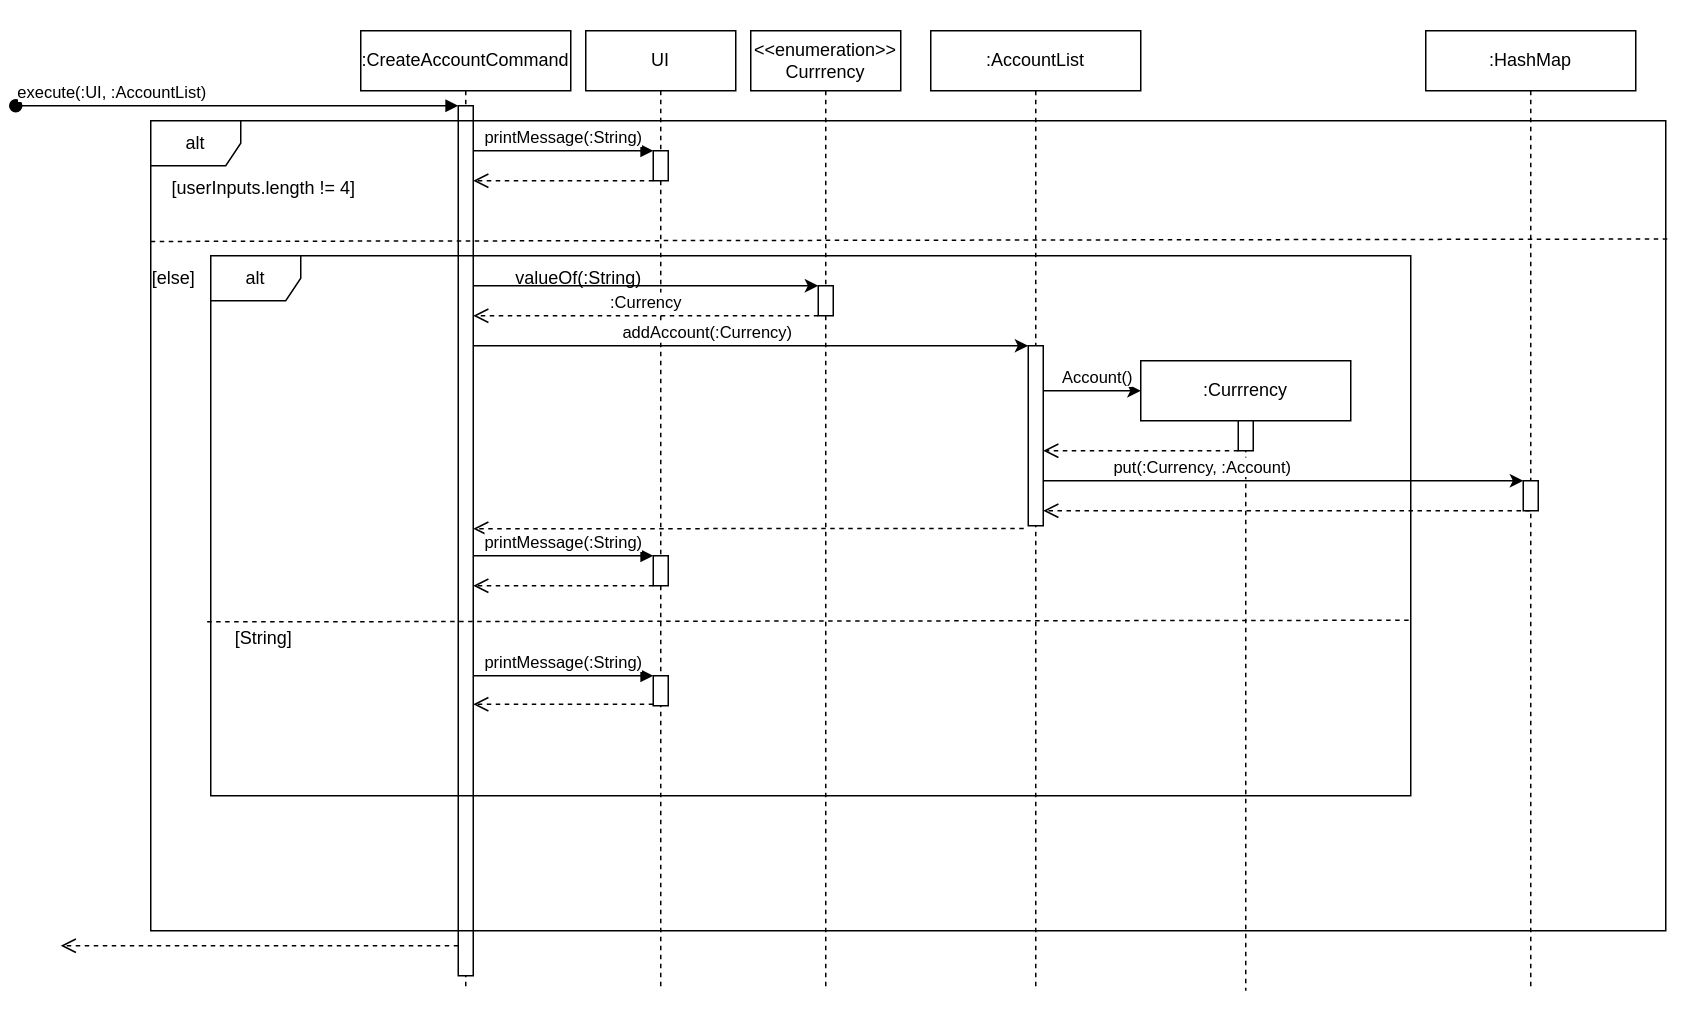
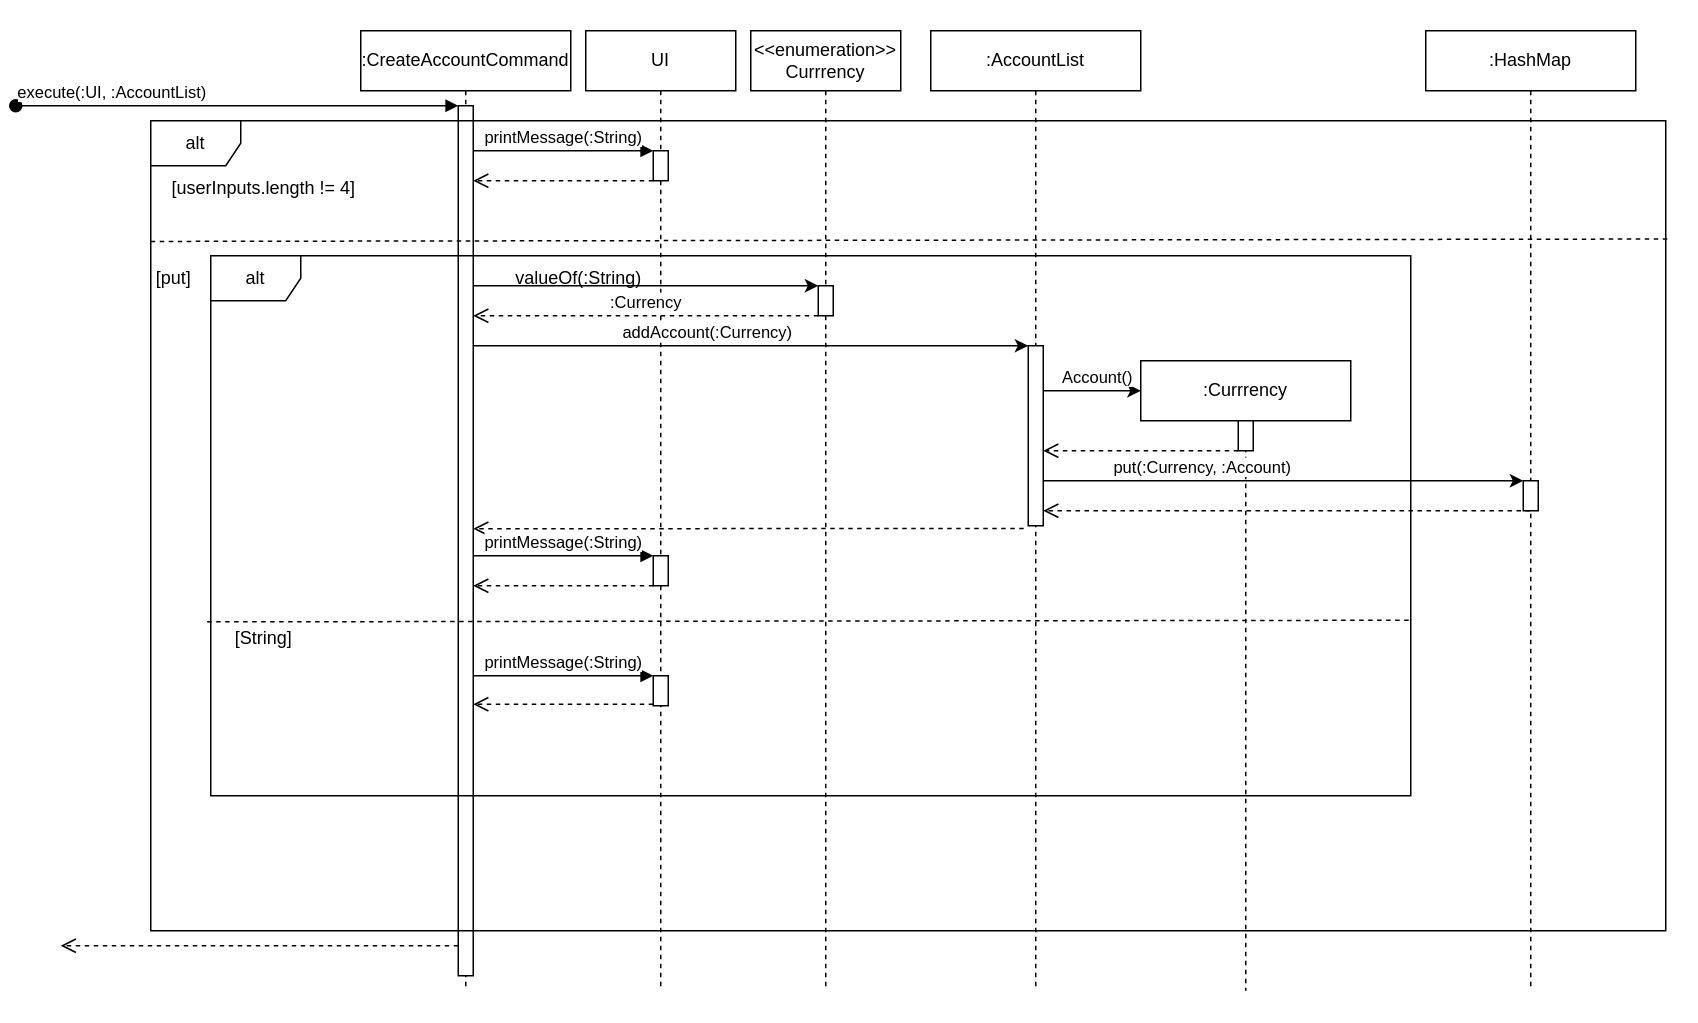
node "[else]": label "[else]" -> "[put]"
